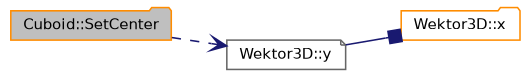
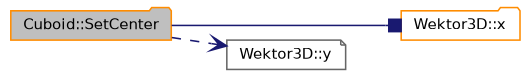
edge "Wektor3D::y" -> "Wektor3D::x": now "Cuboid::SetCenter" -> "Wektor3D::x"
